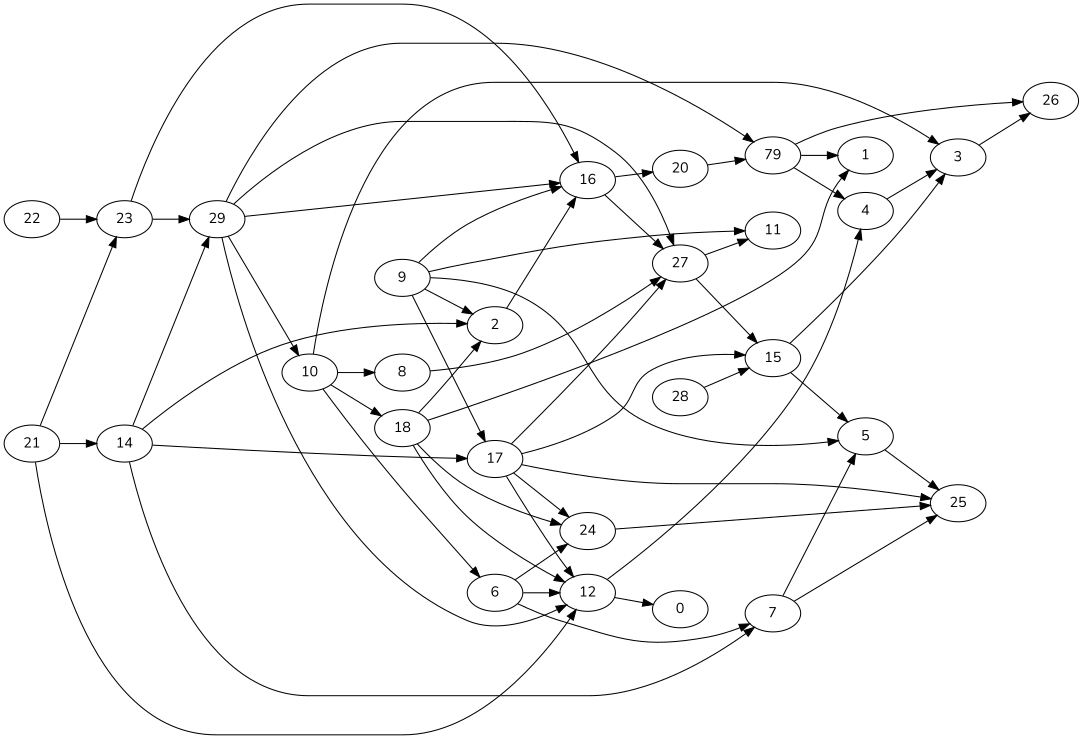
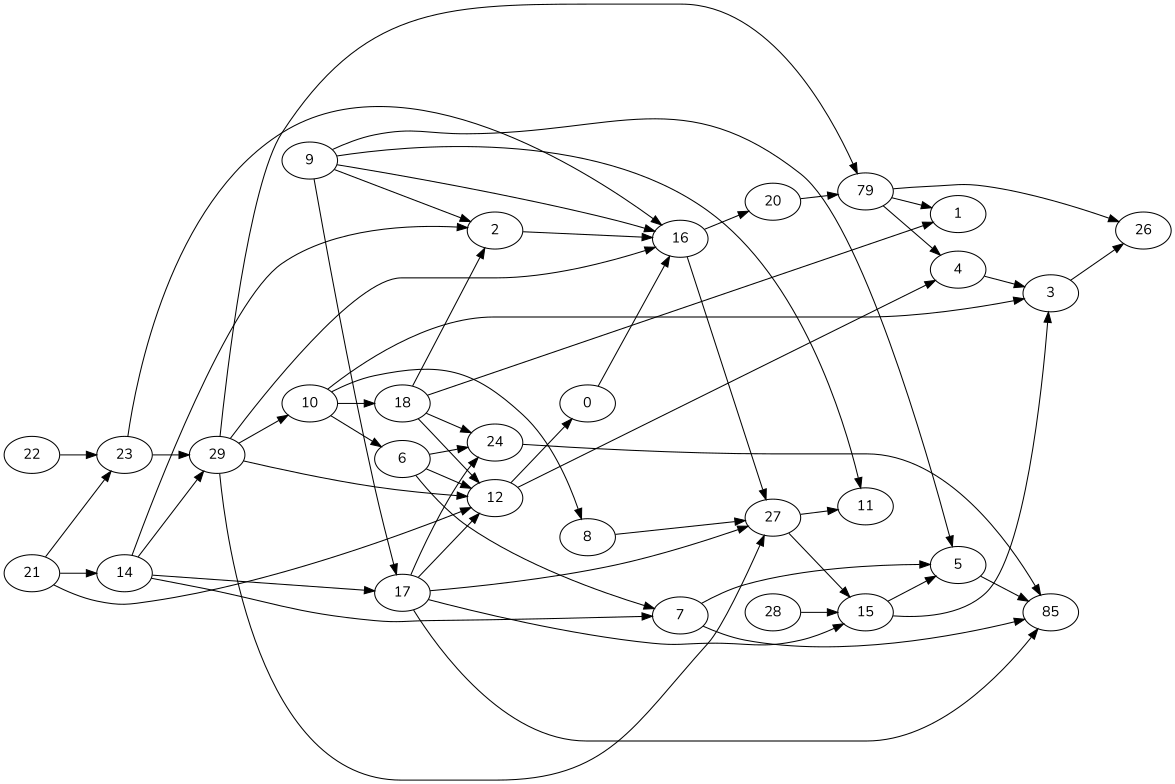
edge "0" -> "16": added
node "25": label "25" -> "85"
